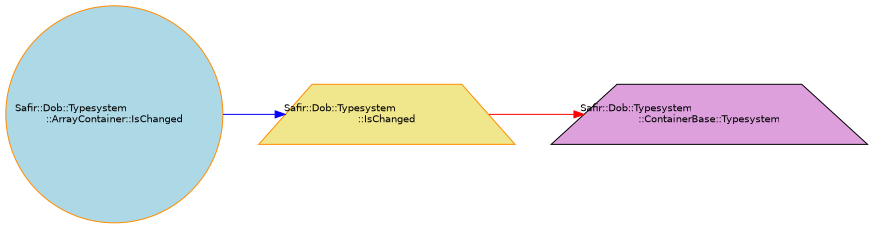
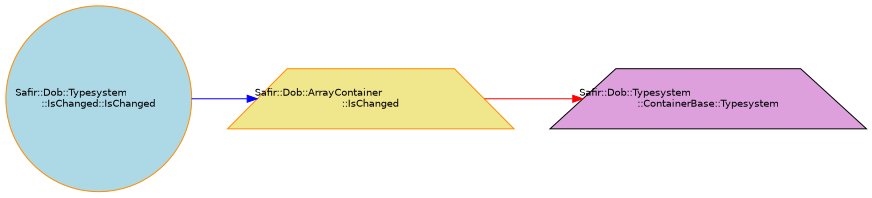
node "Safir::Dob::Typesystem ::ArrayContainer::IsChanged": label "Safir::Dob::Typesystem ::ArrayContainer::IsChanged" -> "Safir::Dob::Typesystem ::IsChanged::IsChanged"
node "Safir::Dob::Typesystem ::IsChanged": label "Safir::Dob::Typesystem ::IsChanged" -> "Safir::Dob::ArrayContainer ::IsChanged"
